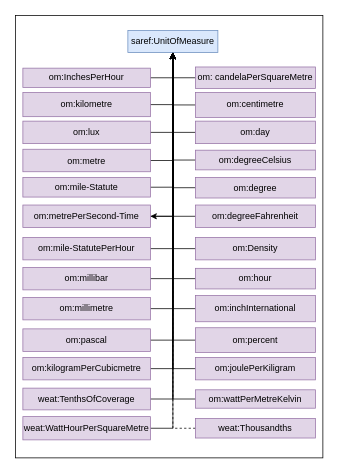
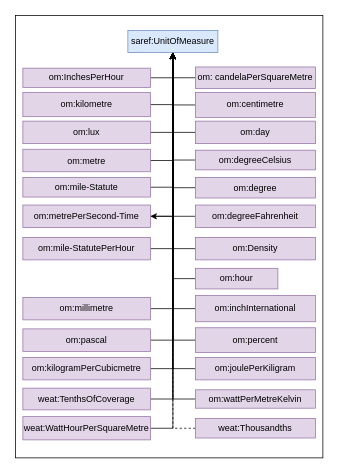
node "om:millibar": removed
edge "om:millibar" -> "saref:UnitOfMeasure": removed
node "om:hour": size 120x21 -> 83x21
